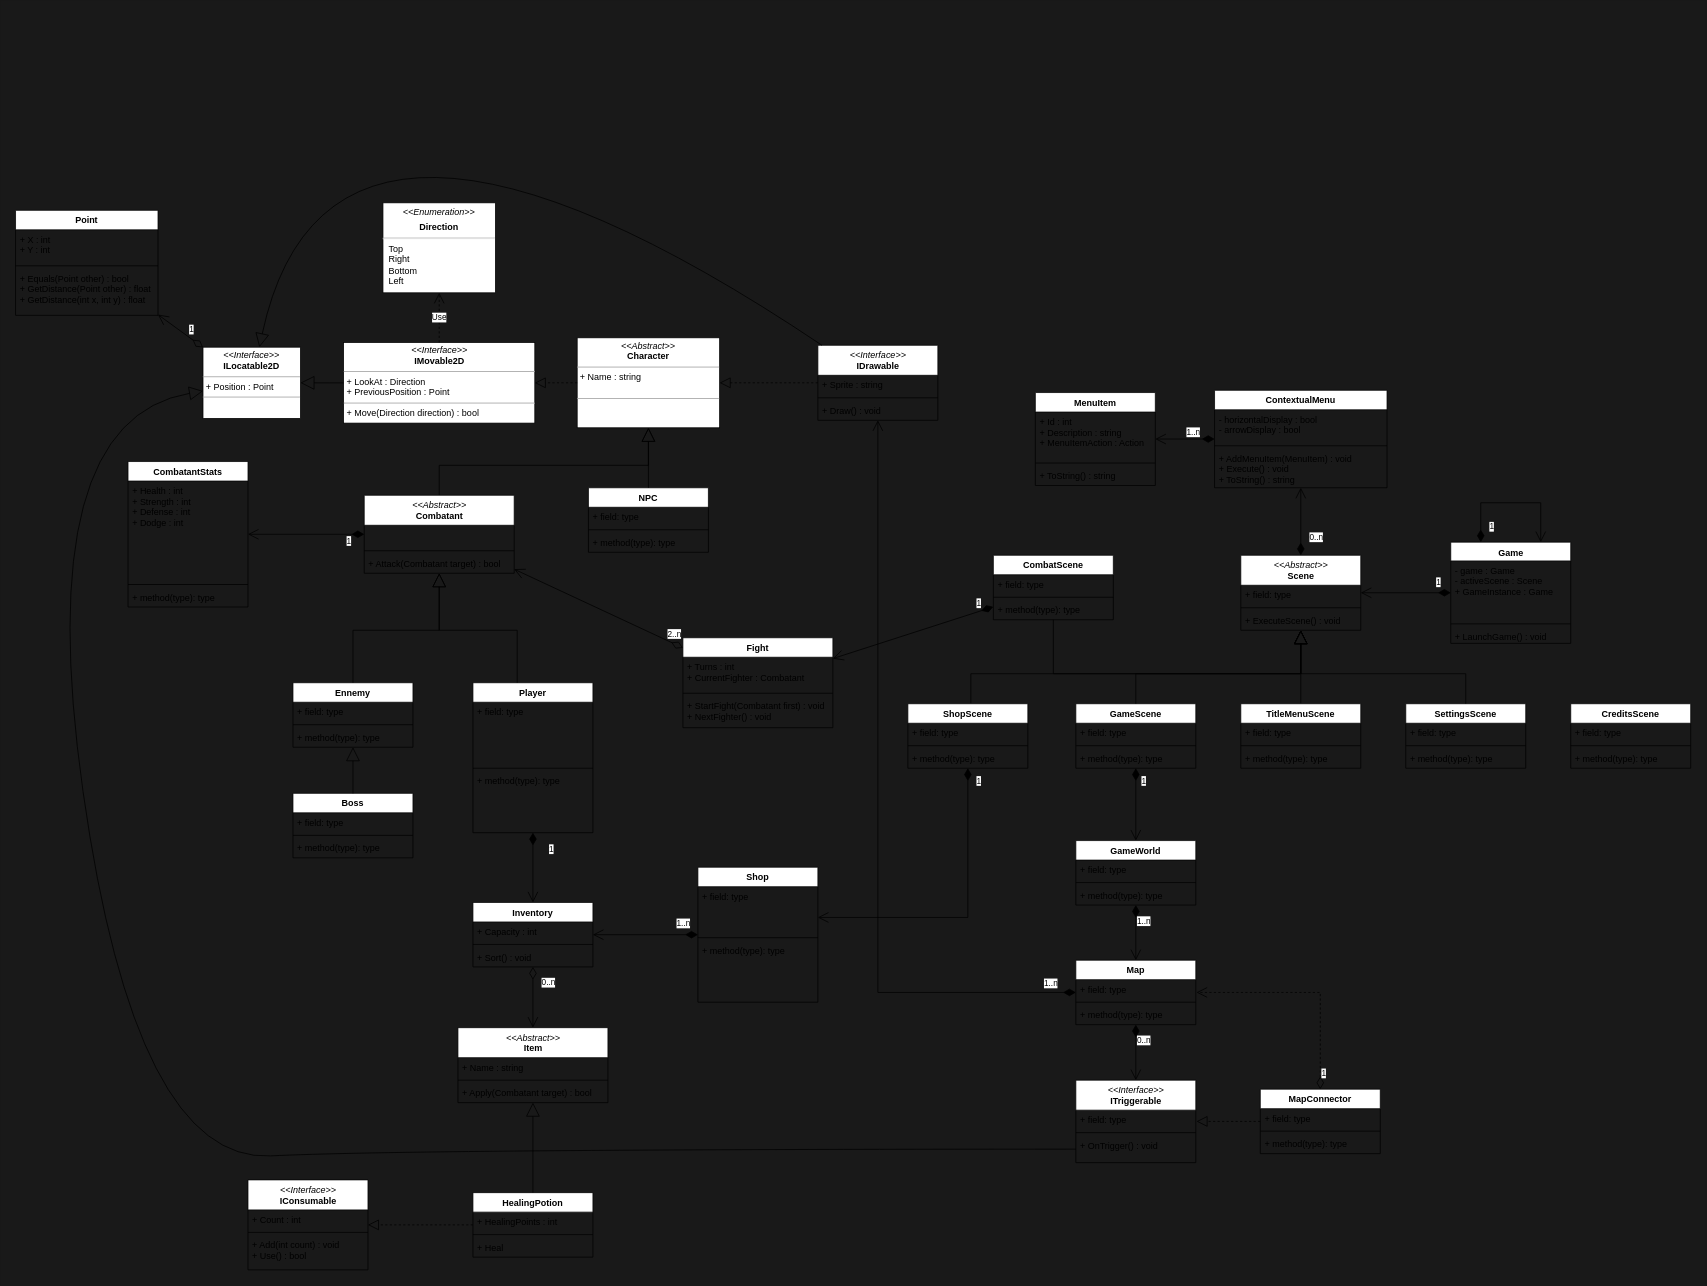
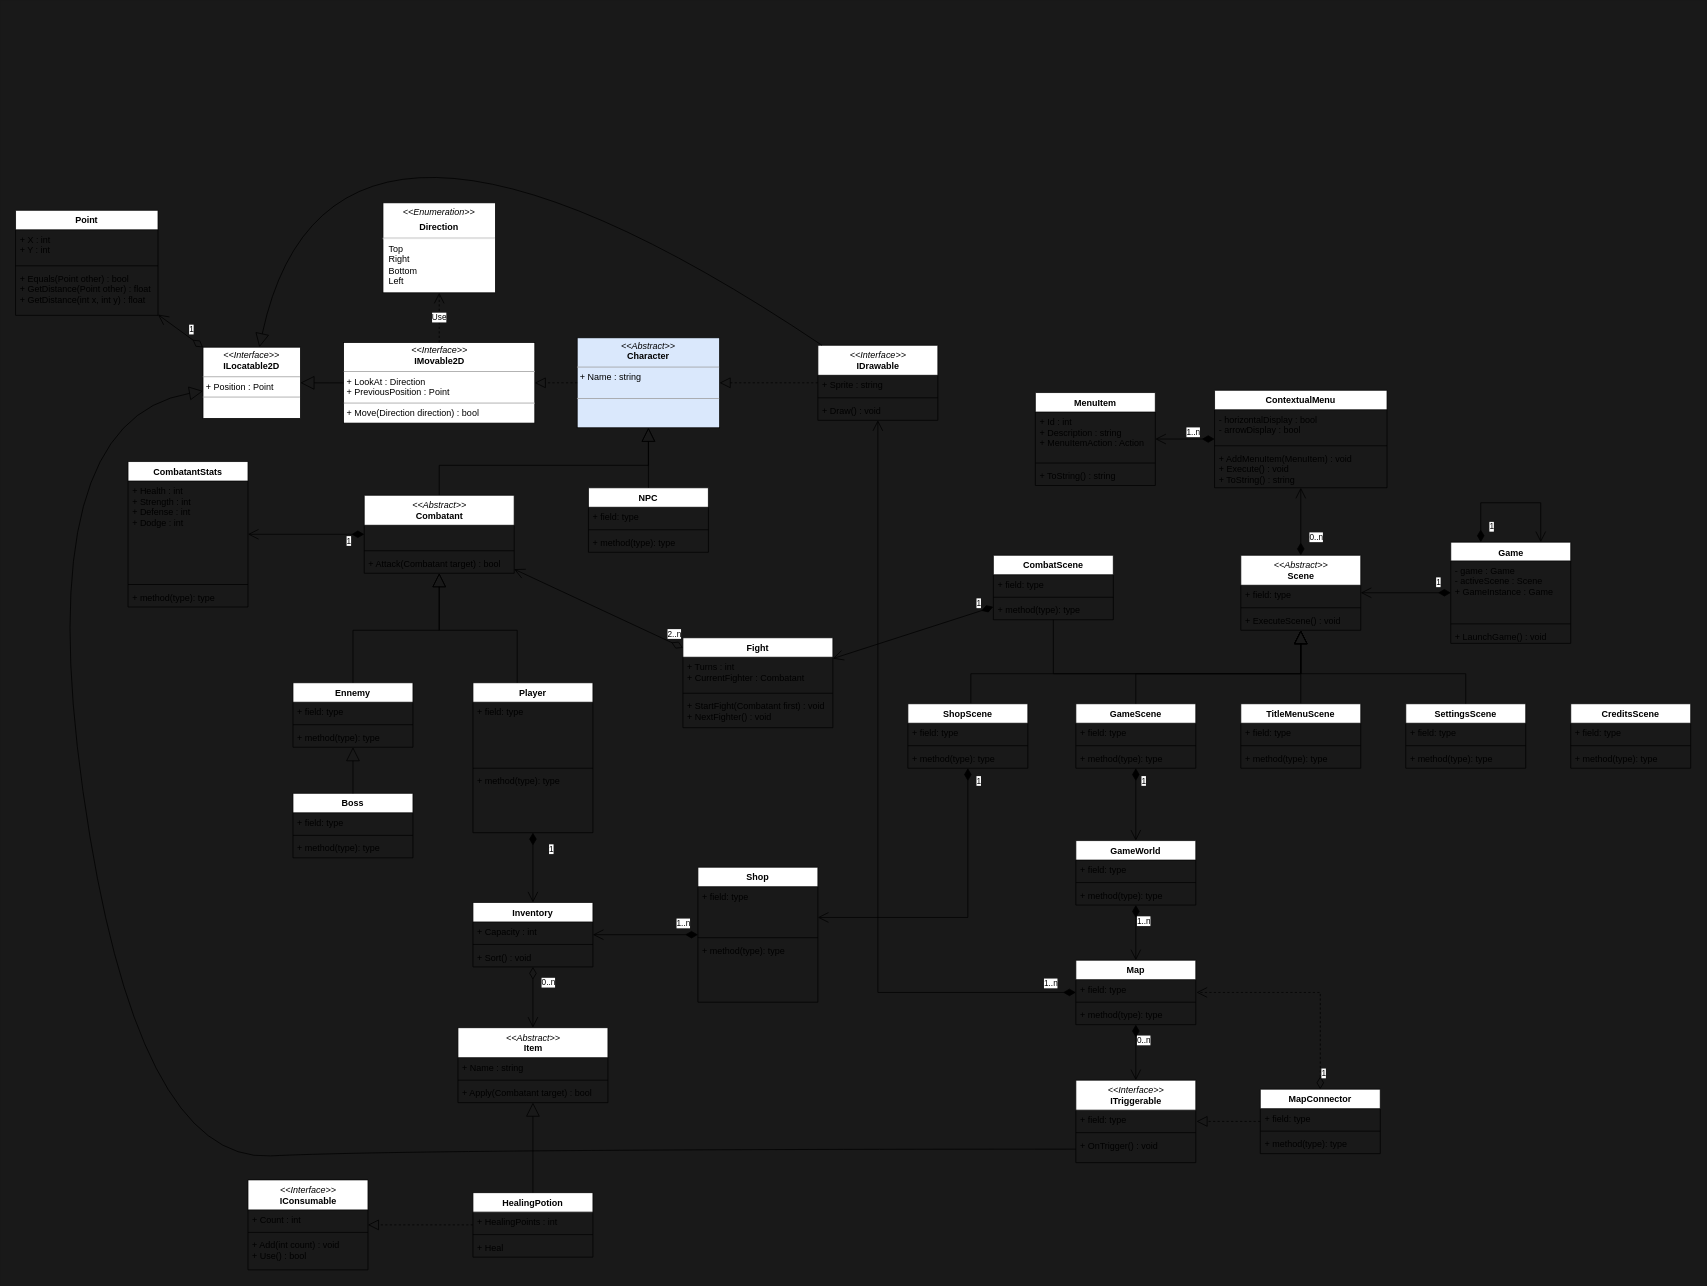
node "<<Abstract>> Character + Name : string": fillcolor #ffffff -> #dae8fc
